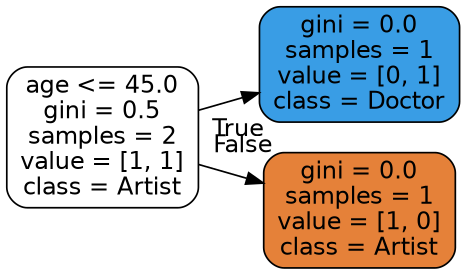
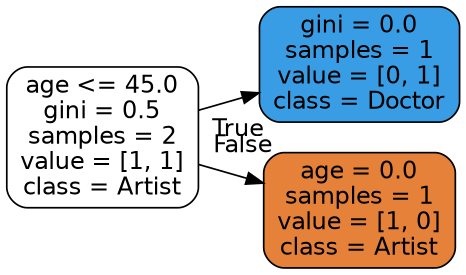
node "gini = 0.0 samples = 1 value = [1, 0] class = Artist": label "gini = 0.0 samples = 1 value = [1, 0] class = Artist" -> "age = 0.0 samples = 1 value = [1, 0] class = Artist"
